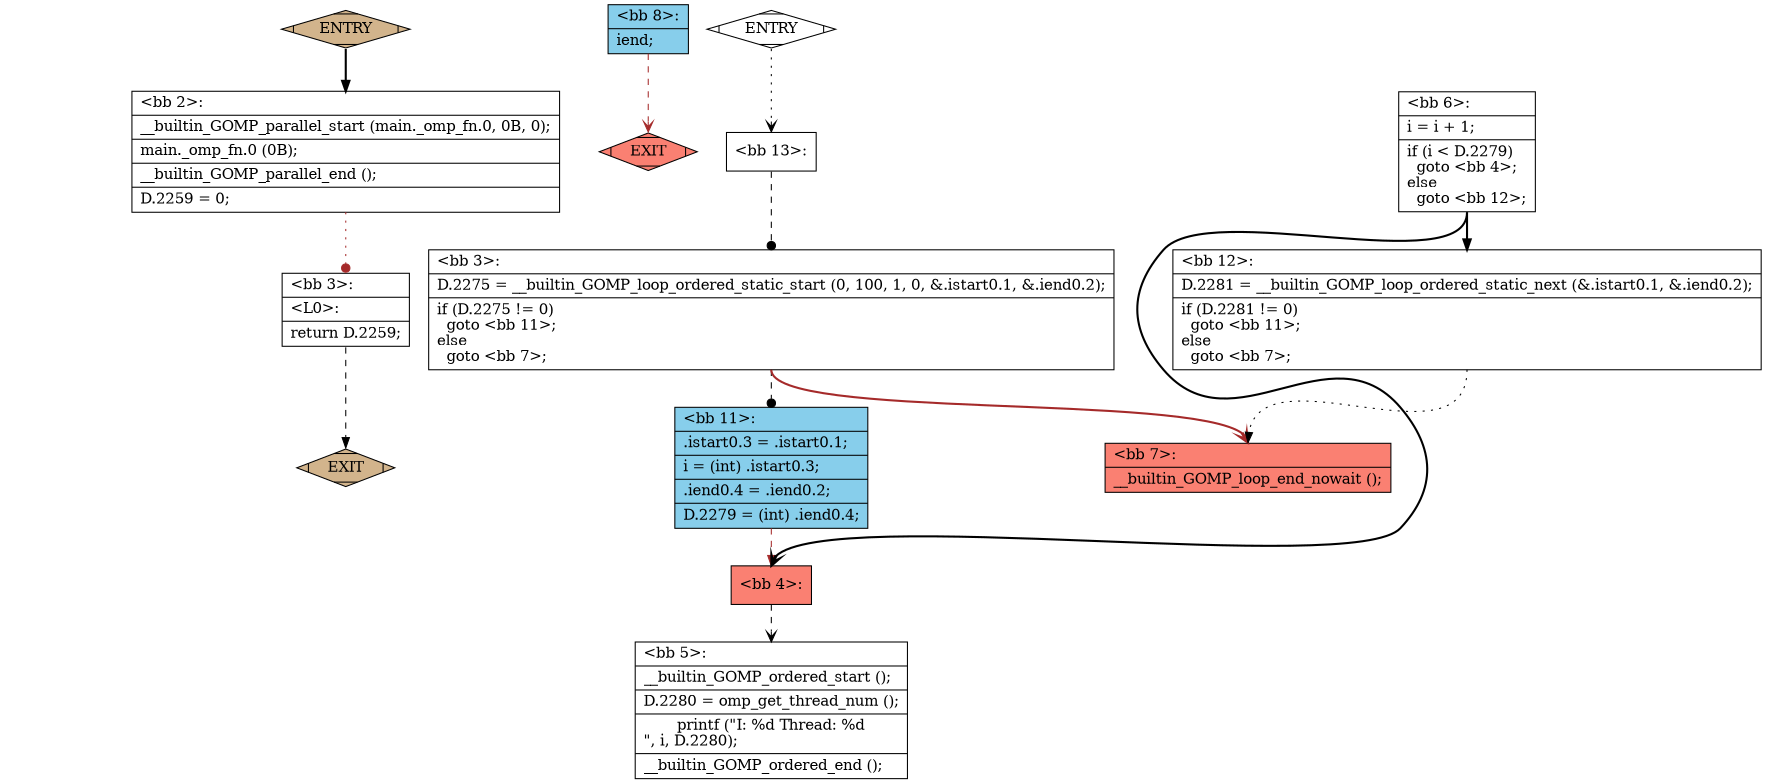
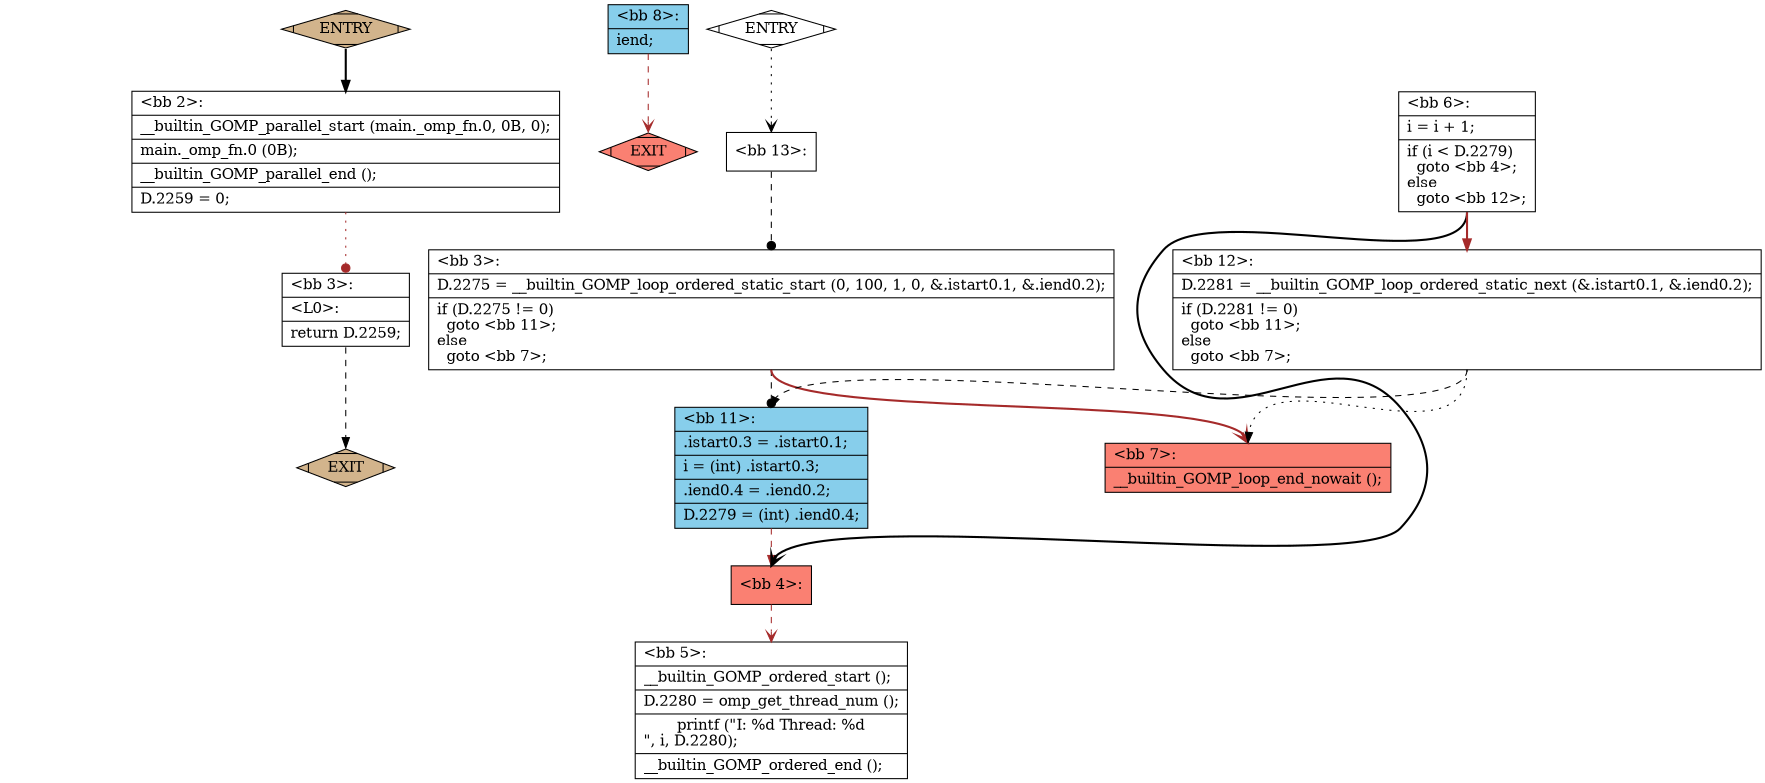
edge "<bb 6>:" -> "<bb 12>:": color black -> brown
edge "<bb 12>:" -> "<bb 11>:": added
edge "<bb 4>:" -> "<bb 5>:": color black -> brown
